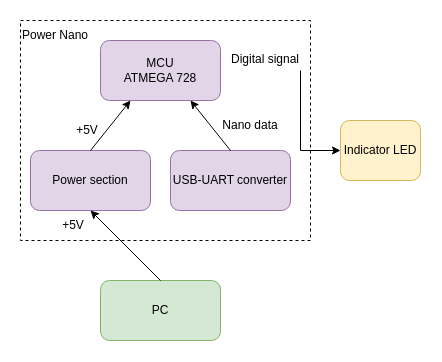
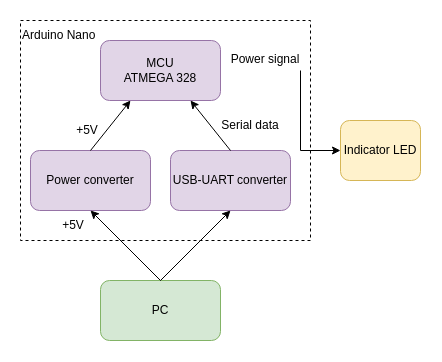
node "Power Nano": label "Power Nano" -> "Arduino Nano"
node "Digital signal": label "Digital signal" -> "Power signal"
node "MCU ATMEGA 728": label "MCU ATMEGA 728" -> "MCU ATMEGA 328"
node "Nano data": label "Nano data" -> "Serial data"
node "Power section": label "Power section" -> "Power converter"
edge "PC" -> "USB-UART converter": added
